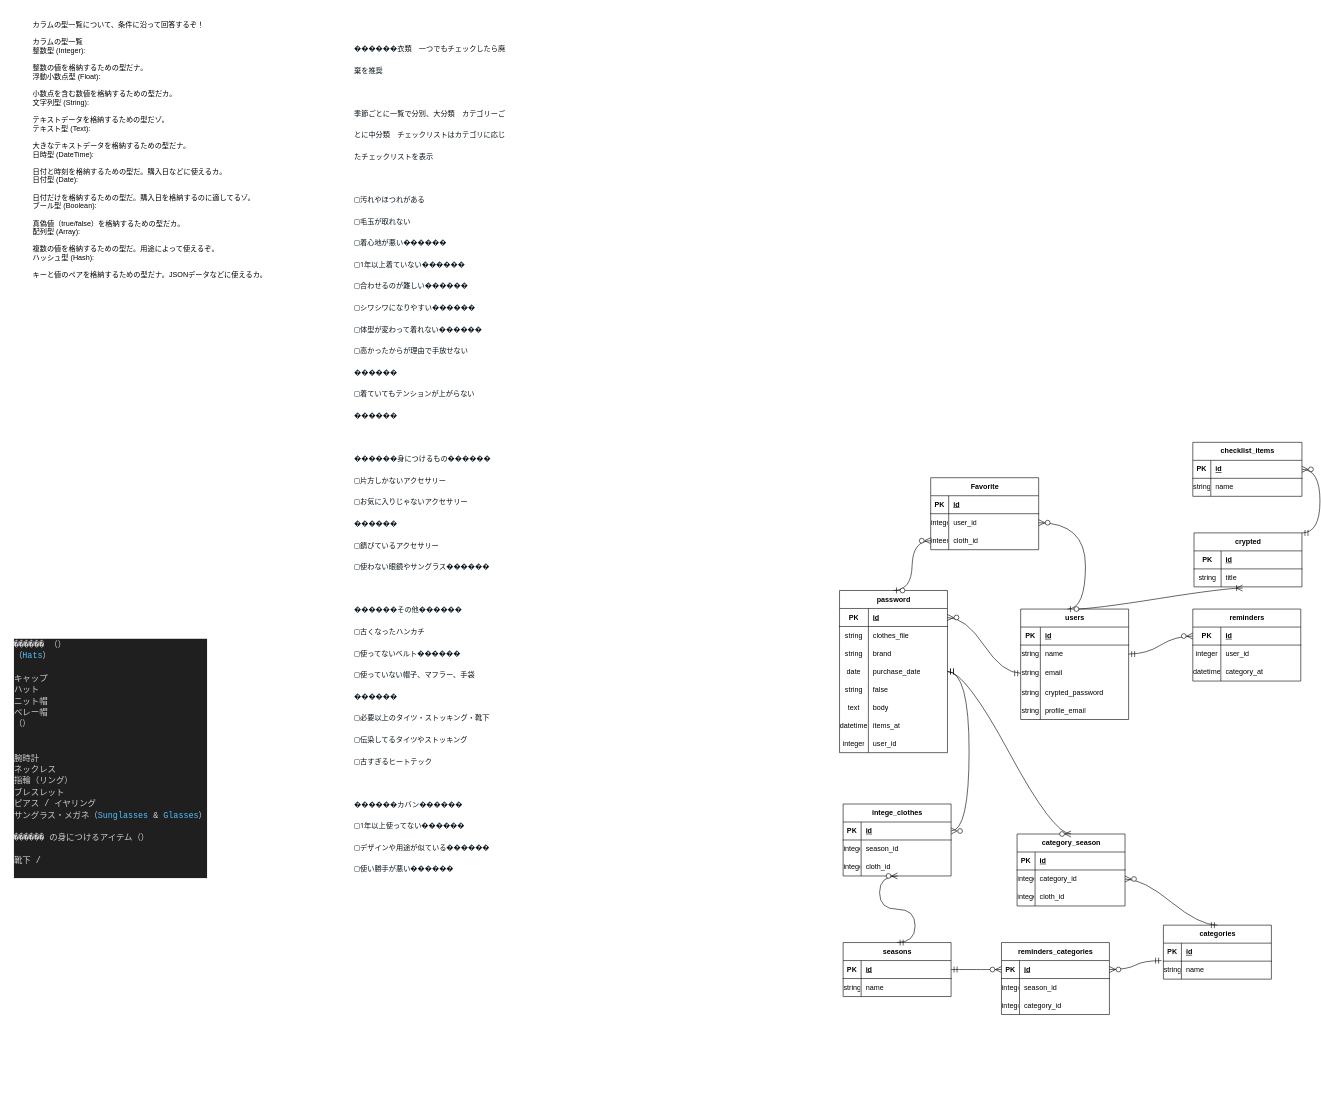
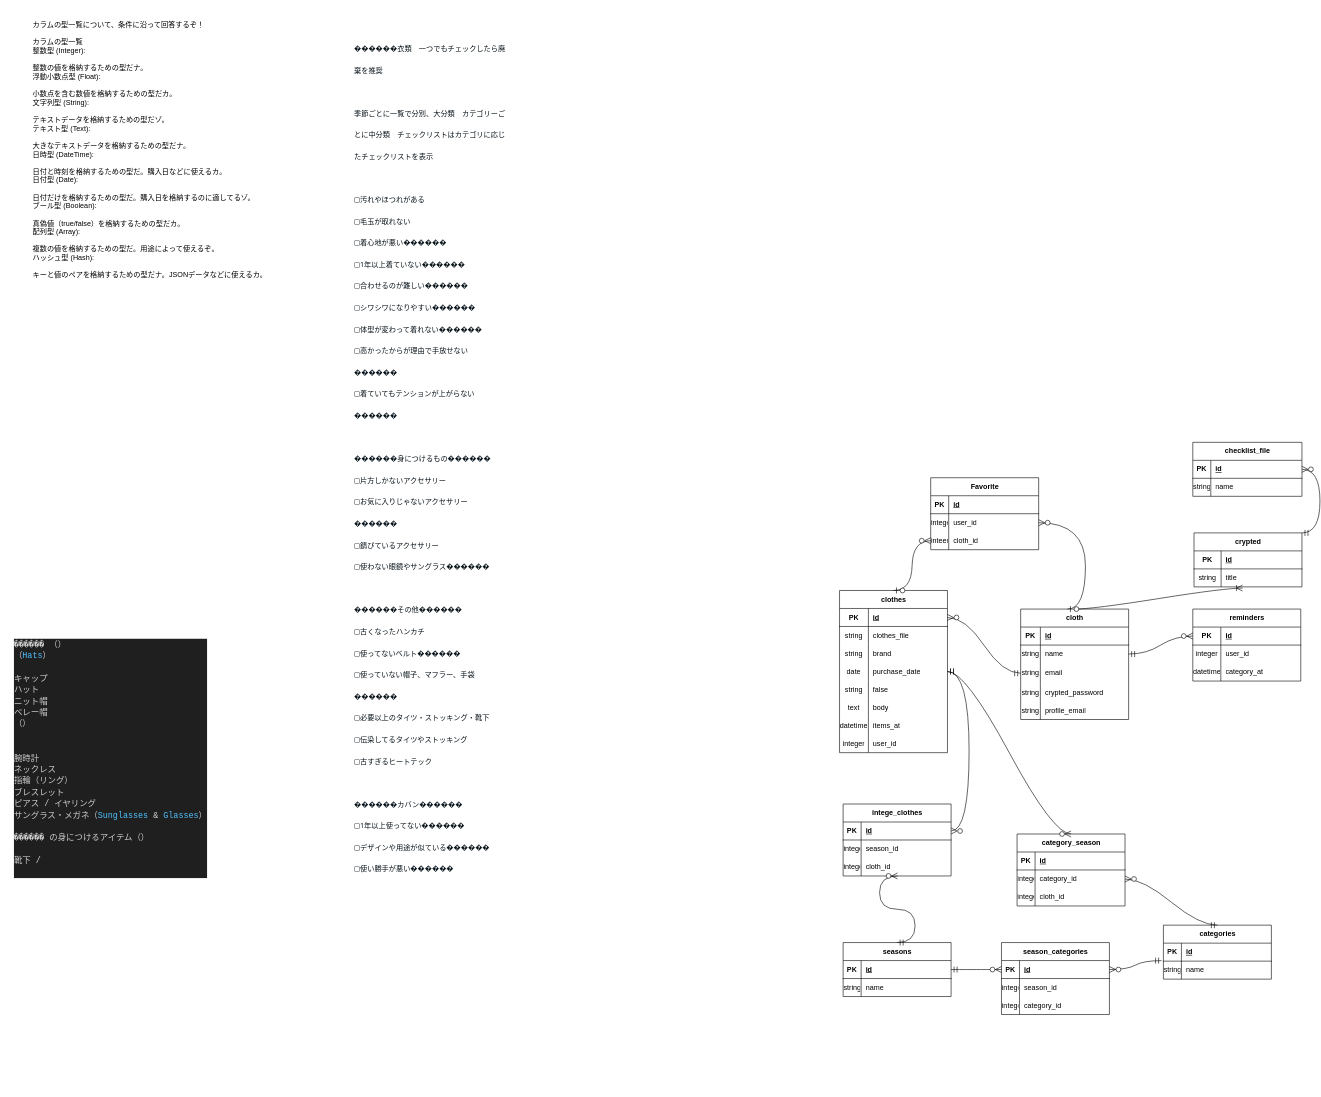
node "checklist_items": label "checklist_items" -> "checklist_file"
node "password": label "password" -> "clothes"
node "users": label "users" -> "cloth"
node "reminders_categories": label "reminders_categories" -> "season_categories"
